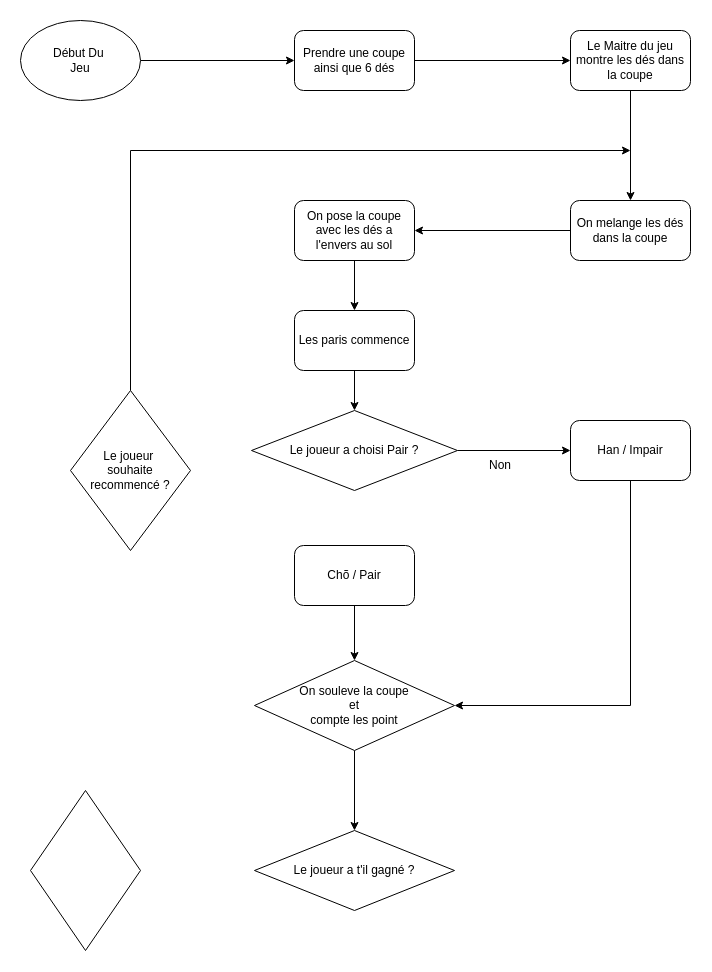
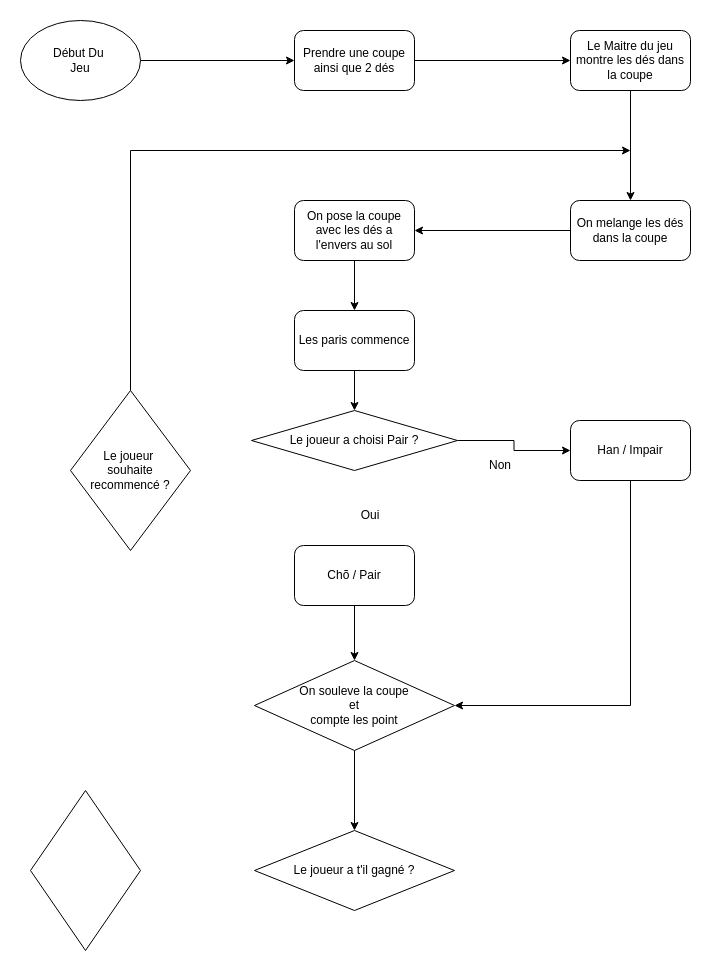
node "Prendre une coupe ainsi que 6 dés": label "Prendre une coupe ainsi que 6 dés" -> "Prendre une coupe ainsi que 2 dés"
node "Le joueur a choisi Pair ?": size 206x80 -> 206x60
node "Oui": added
